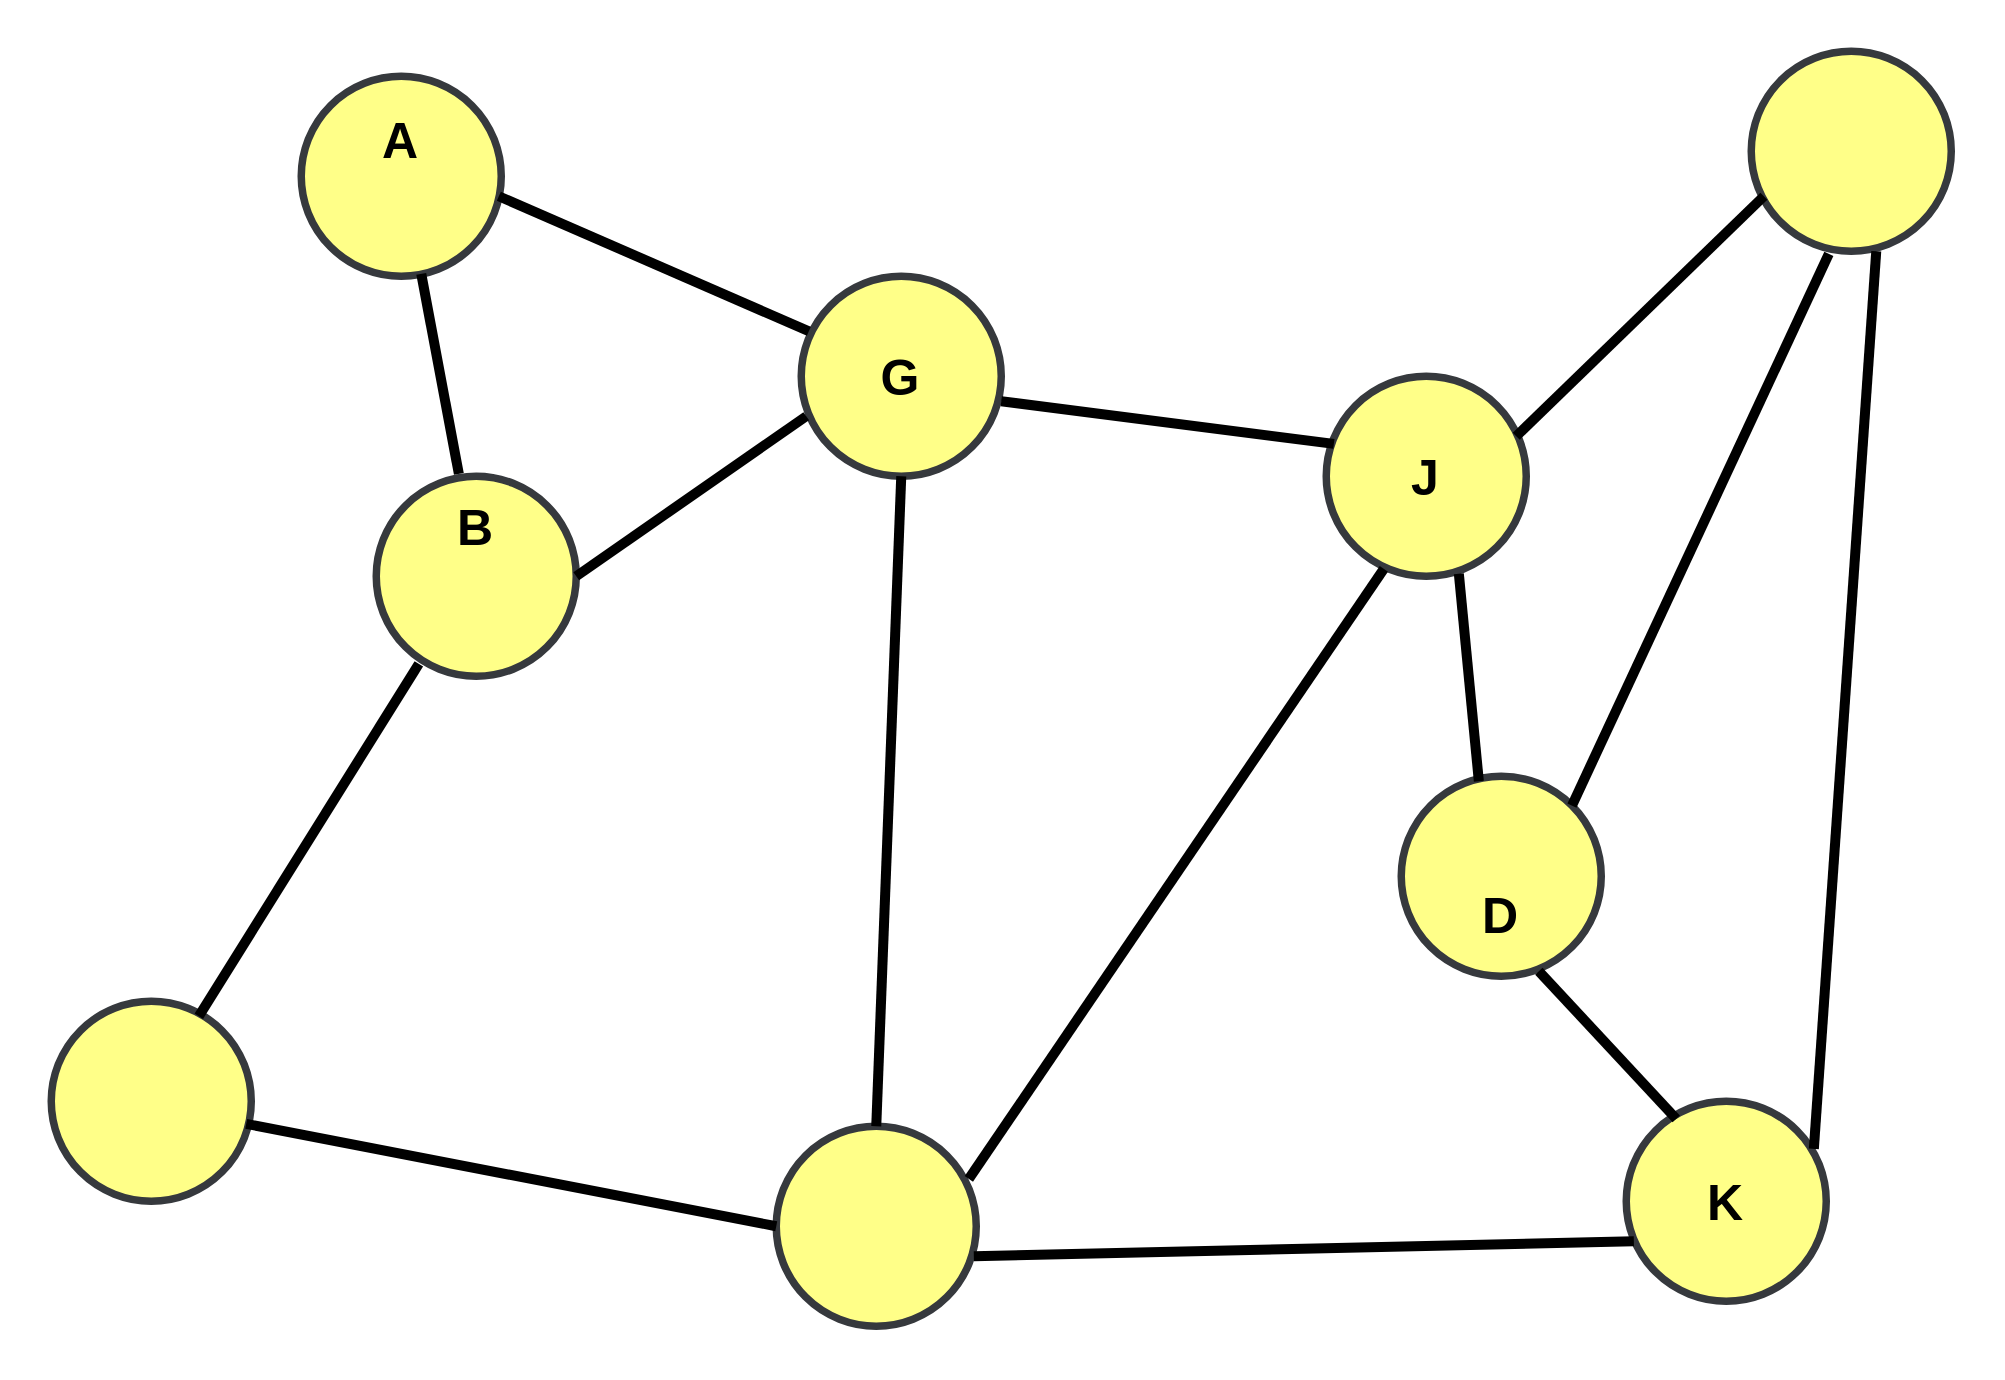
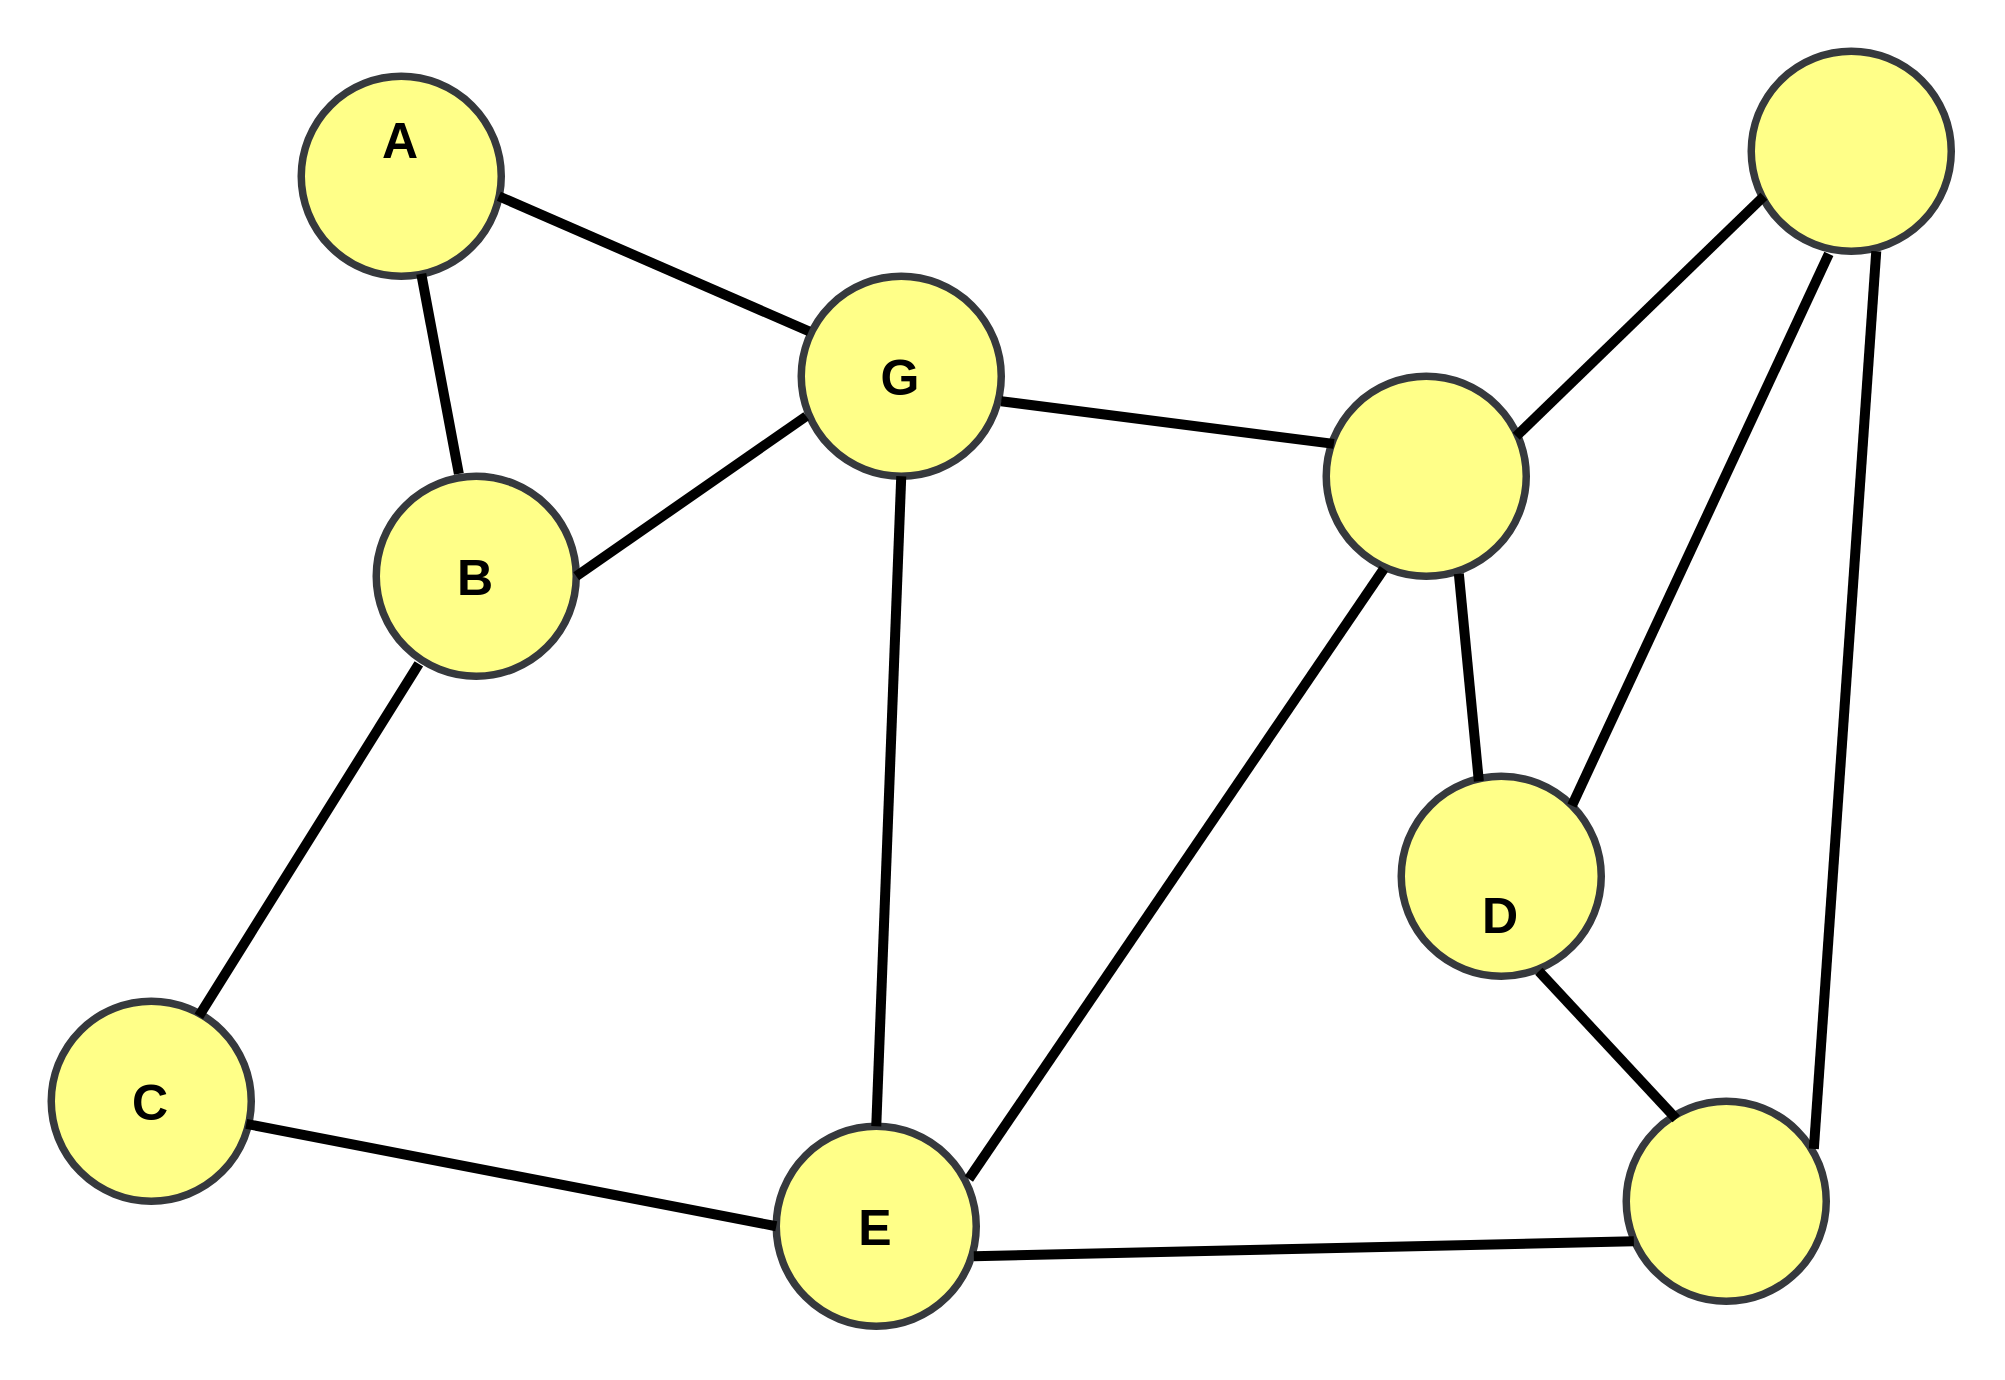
node "J": removed
node "B": moved (476, 526) -> (476, 576)
node "C": added
node "K": removed
node "E": added
